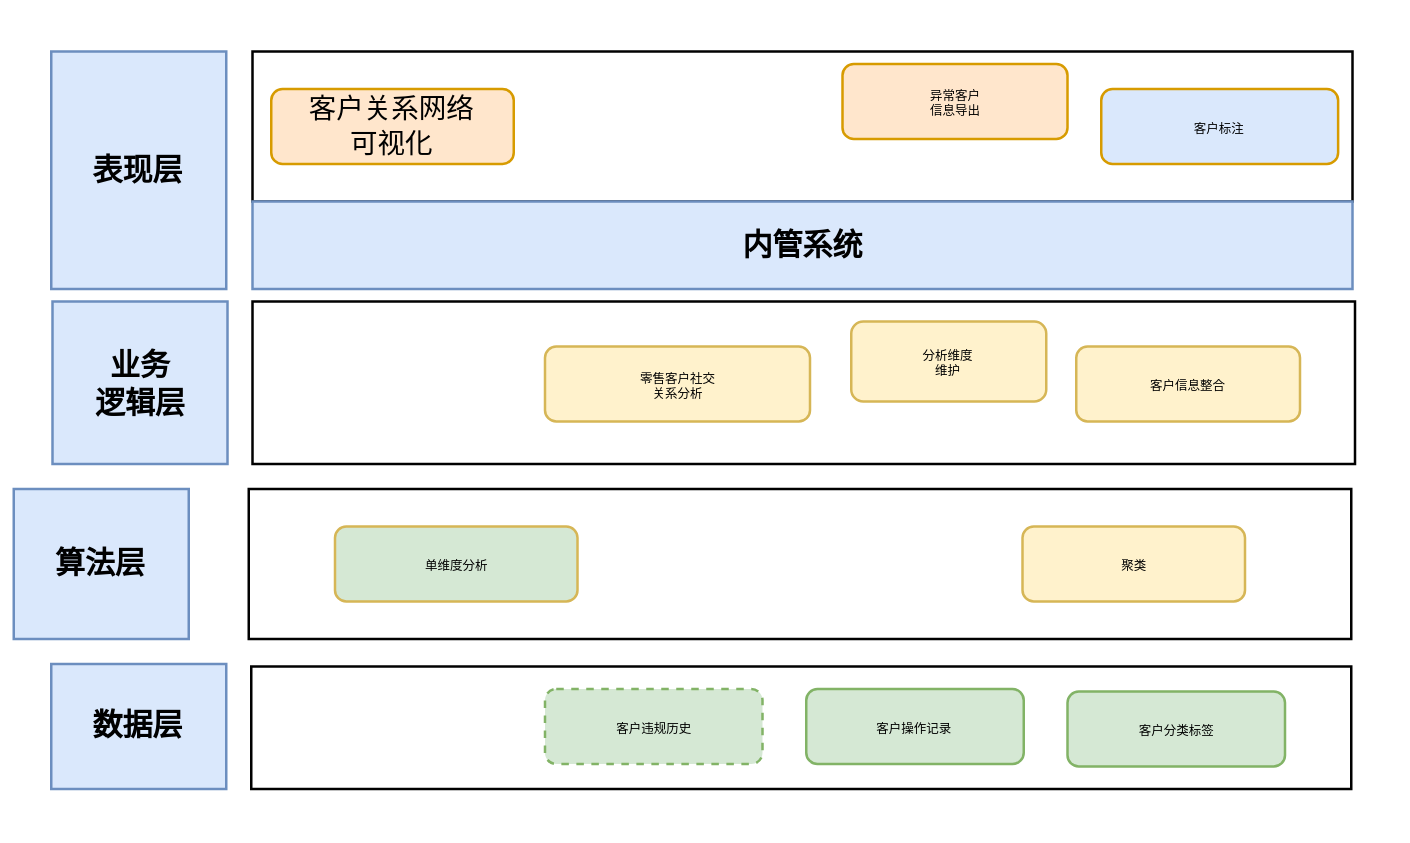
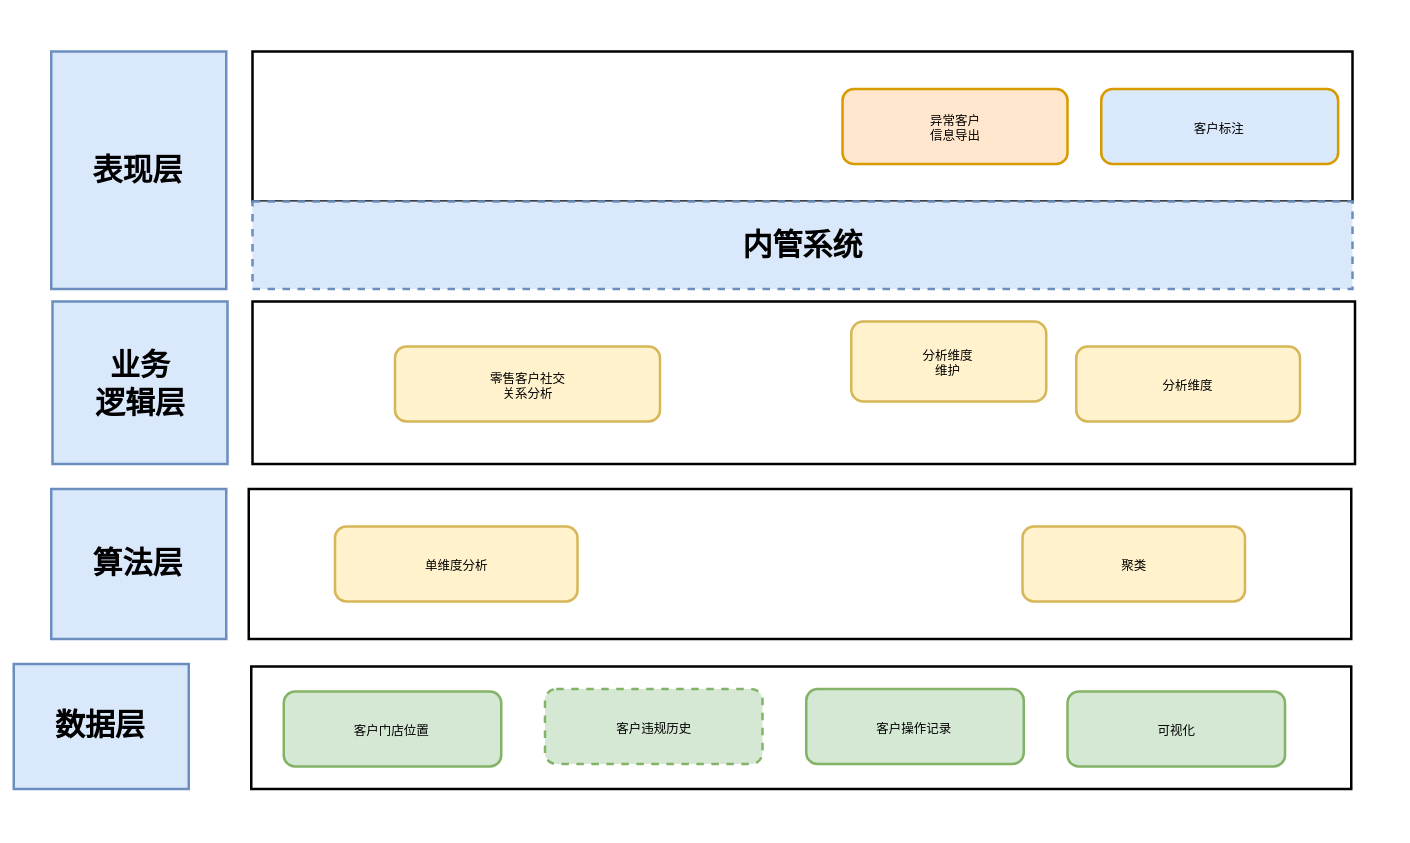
node "异常客户 信息导出": moved (955, 101) -> (955, 126)
node "客户关系网络 可视化": removed
node "内管系统": style solid -> dashed
node "零售客户社交 关系分析": moved (678, 384) -> (528, 384)
node "客户信息整合": label "客户信息整合" -> "分析维度"
node "算法层": moved (101, 564) -> (139, 564)
node "单维度分析": fillcolor #d5e8d4 -> #fff2cc
node "数据层": moved (139, 726) -> (101, 726)
node "客户门店位置": added
node "客户分类标签": label "客户分类标签" -> "可视化"
